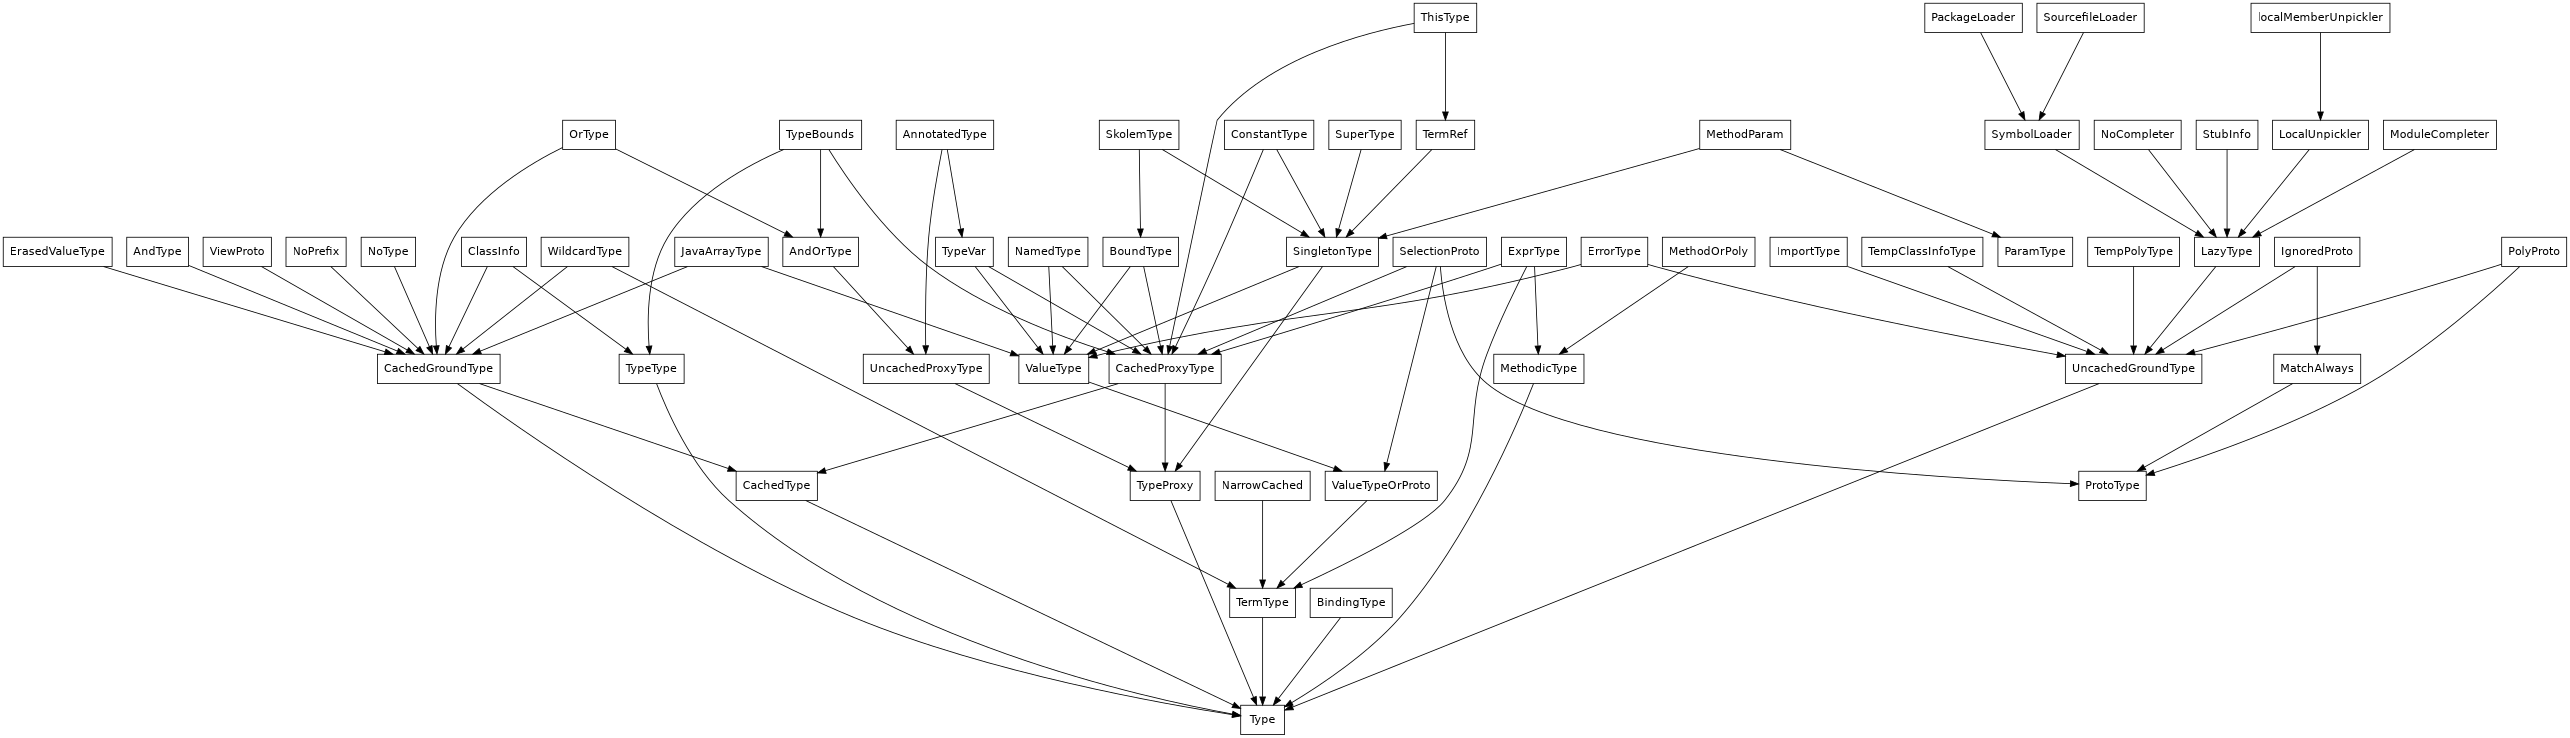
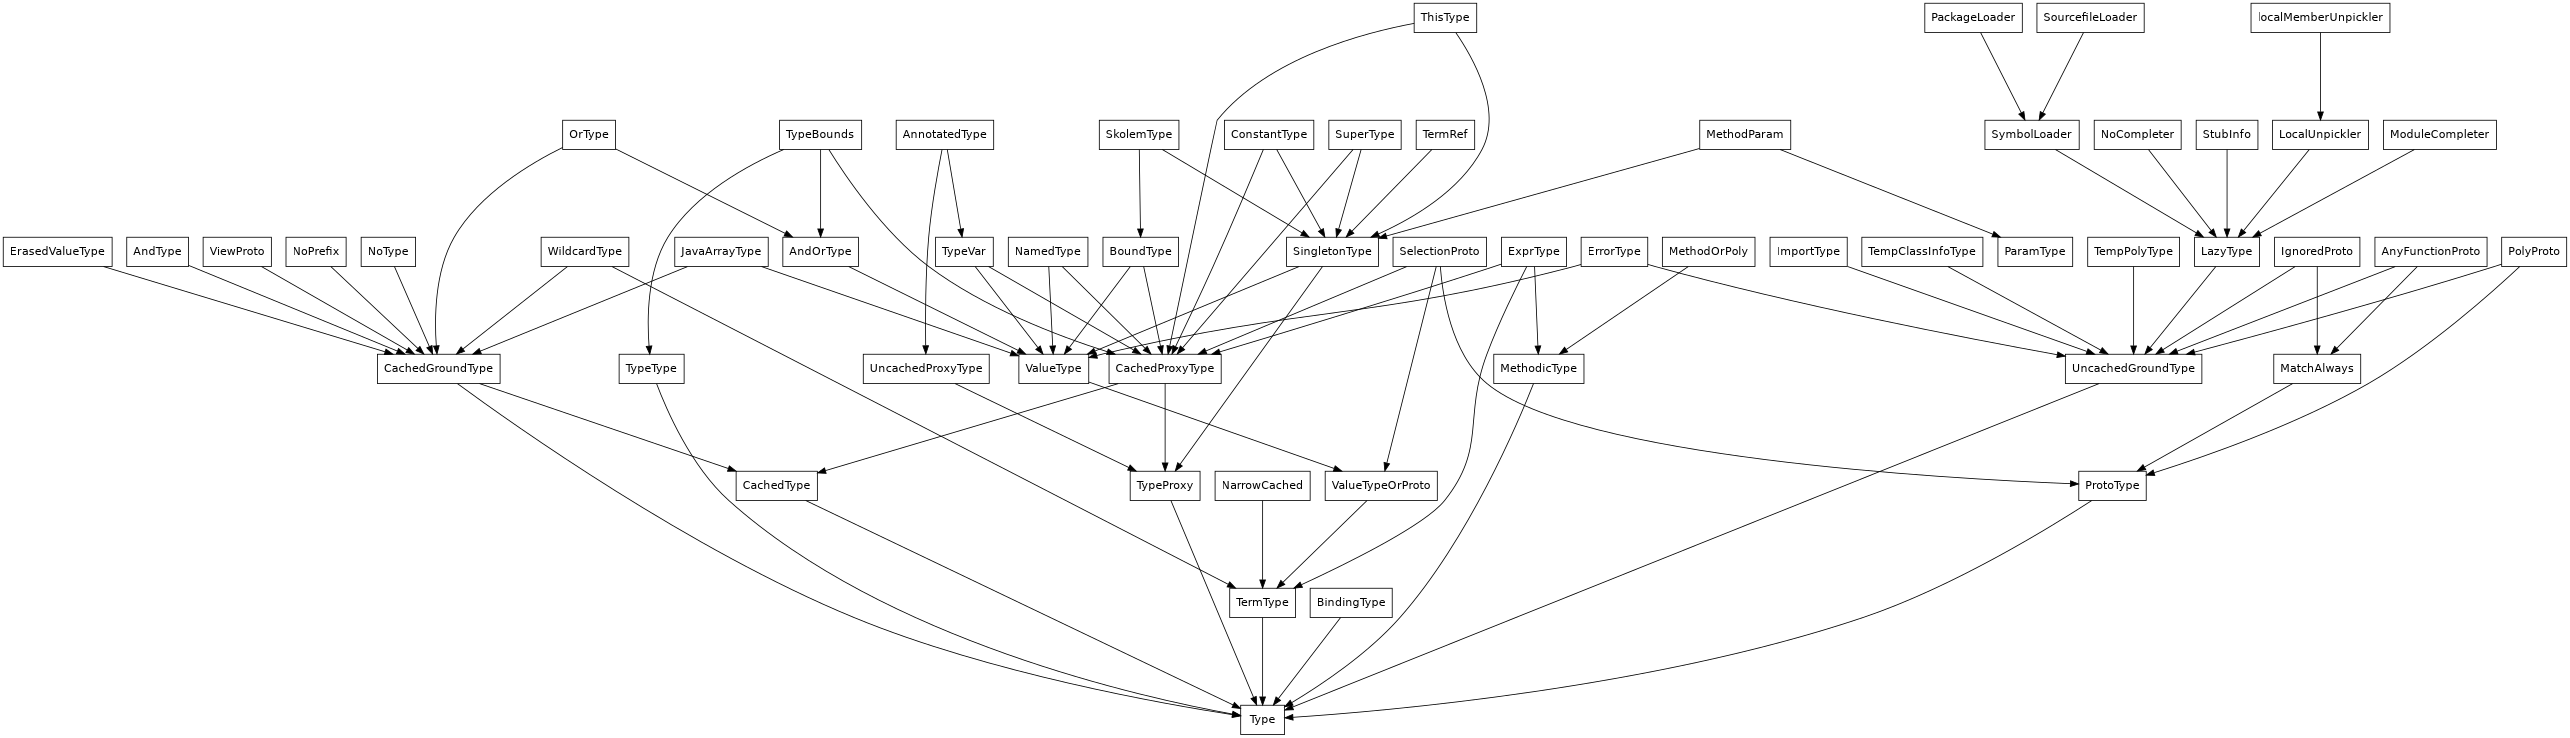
edge "ThisType" -> "TermRef": now "ThisType" -> "SingletonType"
edge "SuperType" -> "CachedProxyType": added
node "ClassInfo": removed
node "AnyFunctionProto": added
edge "AndOrType" -> "UncachedProxyType": now "AndOrType" -> "ValueType"
edge "ProtoType" -> "Type": added
